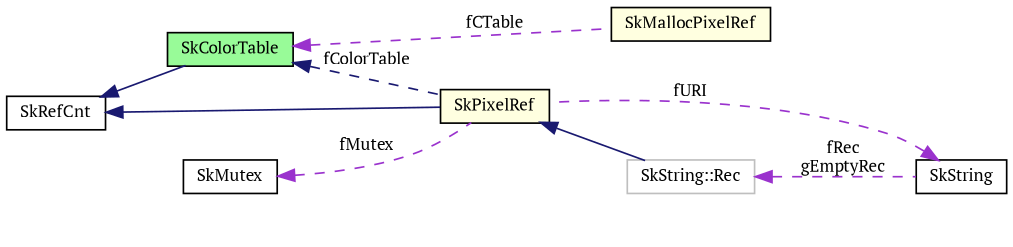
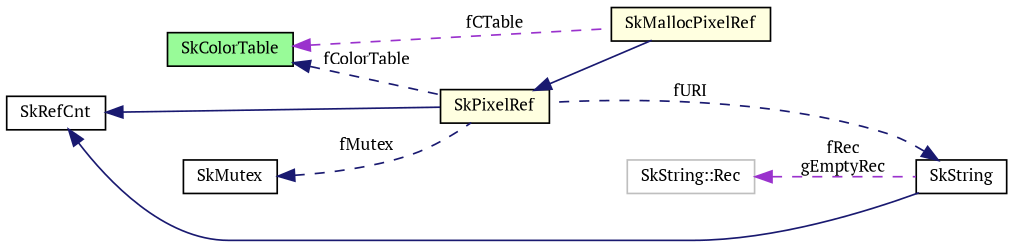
edge "SkColorTable" -> "SkRefCnt": now "SkString" -> "SkRefCnt"
edge "SkPixelRef" -> "SkString": color darkorchid3 -> midnightblue
edge "SkString::Rec" -> "SkPixelRef": now "SkMallocPixelRef" -> "SkPixelRef"
edge "SkPixelRef" -> "SkMutex": color darkorchid3 -> midnightblue
